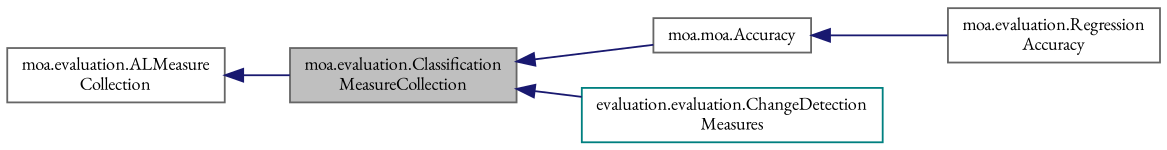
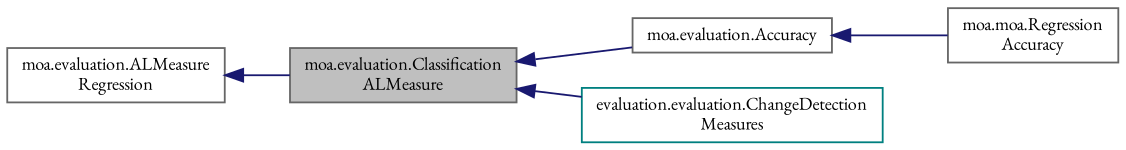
node "moa.moa.Accuracy": label "moa.moa.Accuracy" -> "moa.evaluation.Accuracy"
node "moa.evaluation.Regression Accuracy": label "moa.evaluation.Regression Accuracy" -> "moa.moa.Regression Accuracy"
node "moa.evaluation.ALMeasure Collection": label "moa.evaluation.ALMeasure Collection" -> "moa.evaluation.ALMeasure Regression"
node "moa.evaluation.Classification MeasureCollection": label "moa.evaluation.Classification MeasureCollection" -> "moa.evaluation.Classification ALMeasure"
